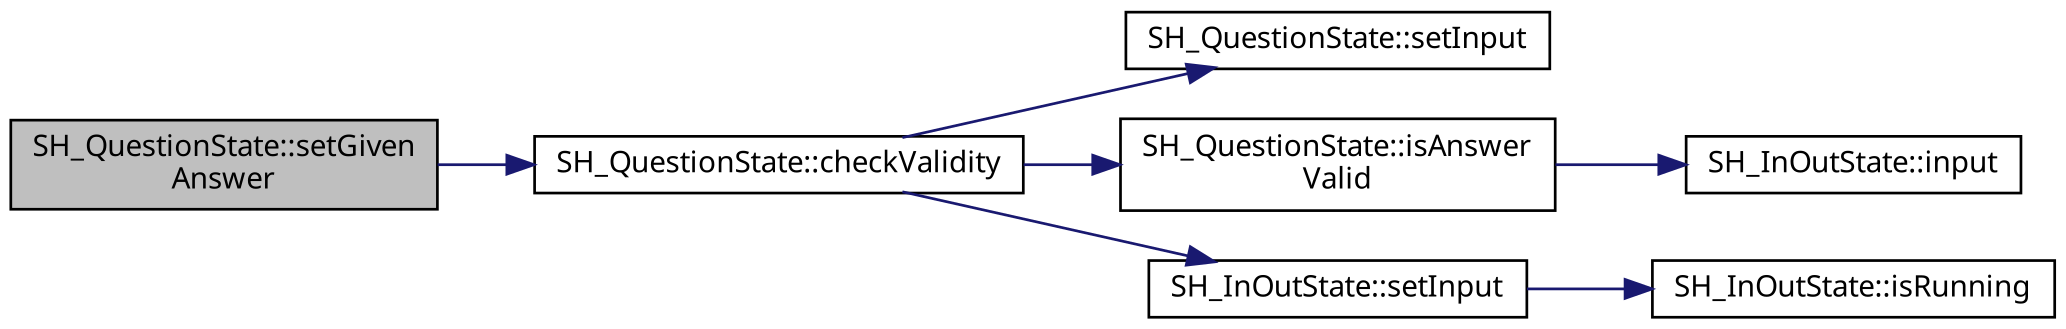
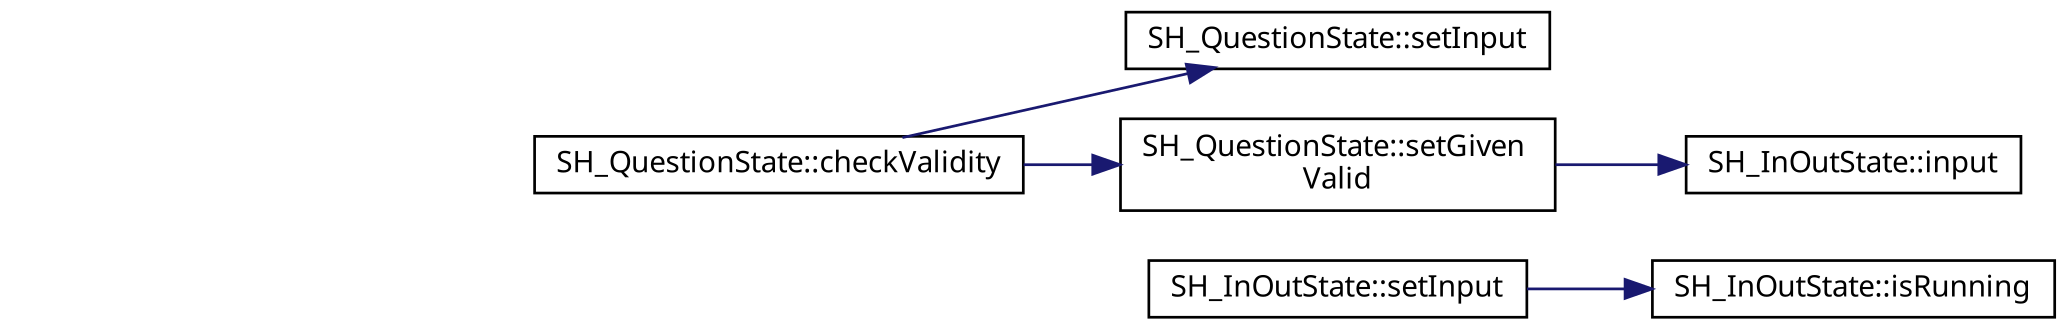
node "SH_QuestionState::setGiven Answer": removed
node "SH_QuestionState::isAnswer Valid": label "SH_QuestionState::isAnswer Valid" -> "SH_QuestionState::setGiven Valid"
edge "SH_QuestionState::checkValidity" -> "SH_InOutState::setInput": removed
